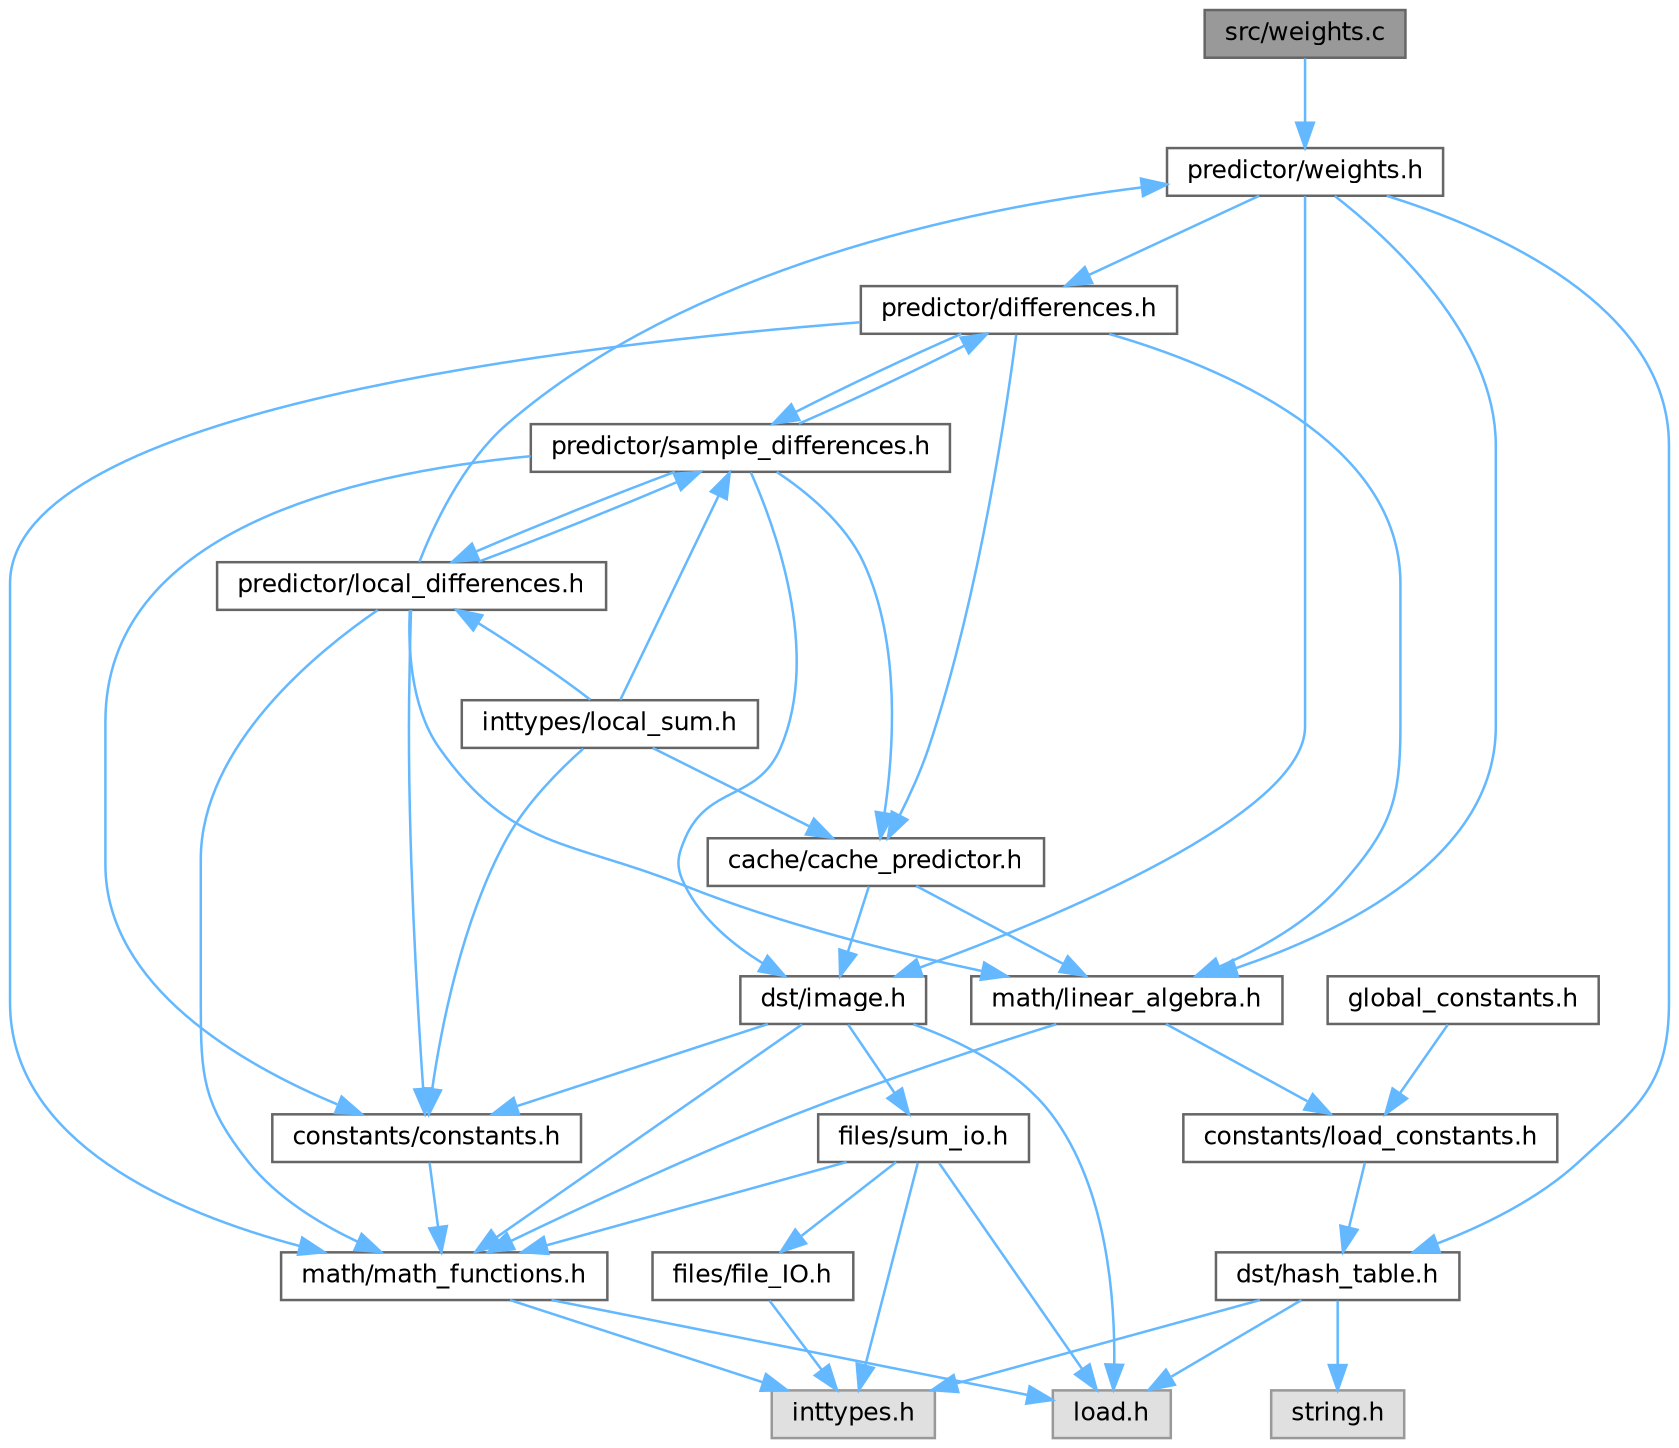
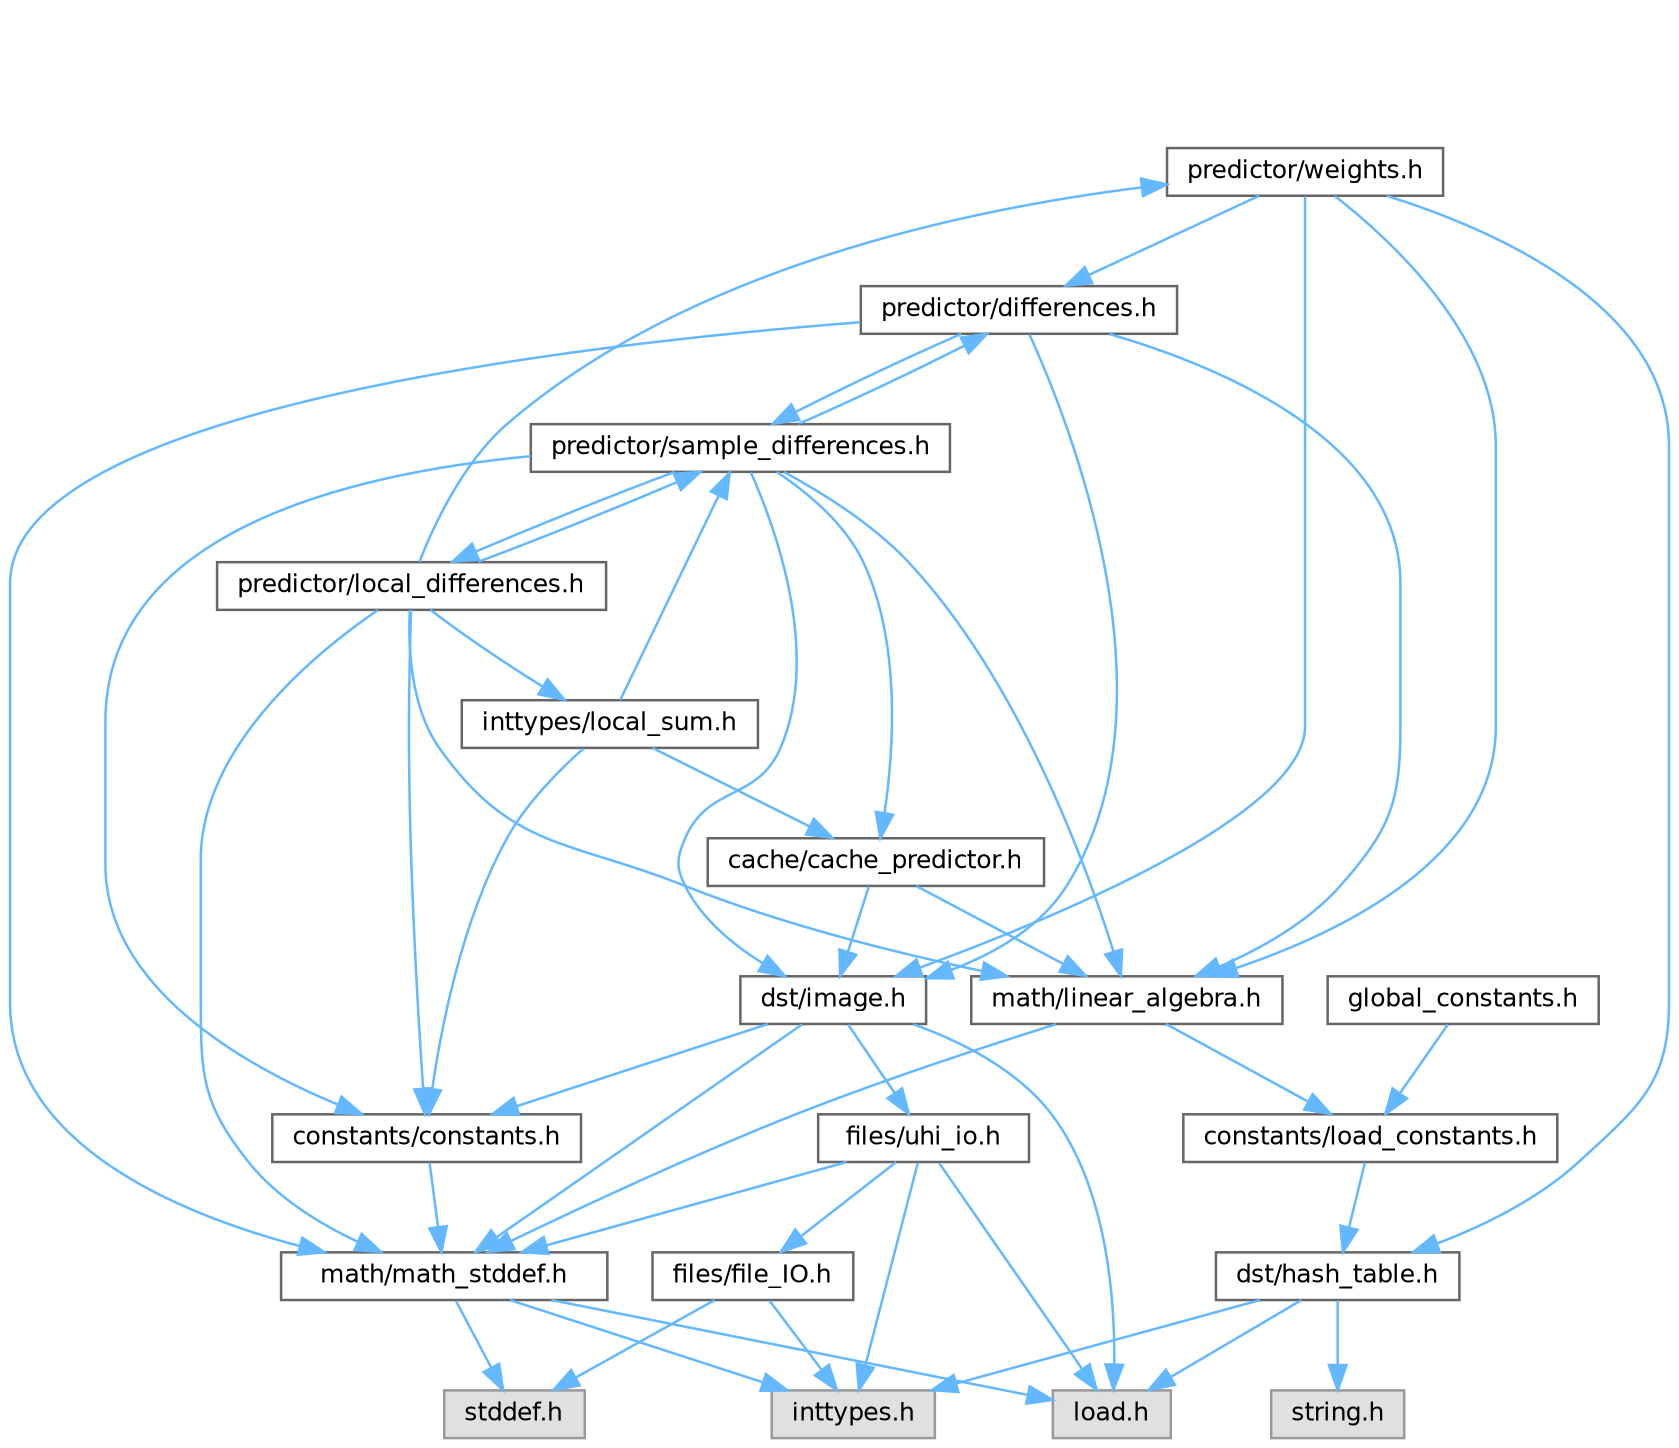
node "src/weights.c": removed
edge "predictor/differences.h" -> "cache/cache_predictor.h": now "predictor/differences.h" -> "dst/image.h"
edge "inttypes/local_sum.h" -> "predictor/local_differences.h": reversed
edge "predictor/sample_differences.h" -> "math/linear_algebra.h": added
node "files/sum_io.h": label "files/sum_io.h" -> "files/uhi_io.h"
node "math/math_functions.h": label "math/math_functions.h" -> "math/math_stddef.h"
node "stddef.h": added
